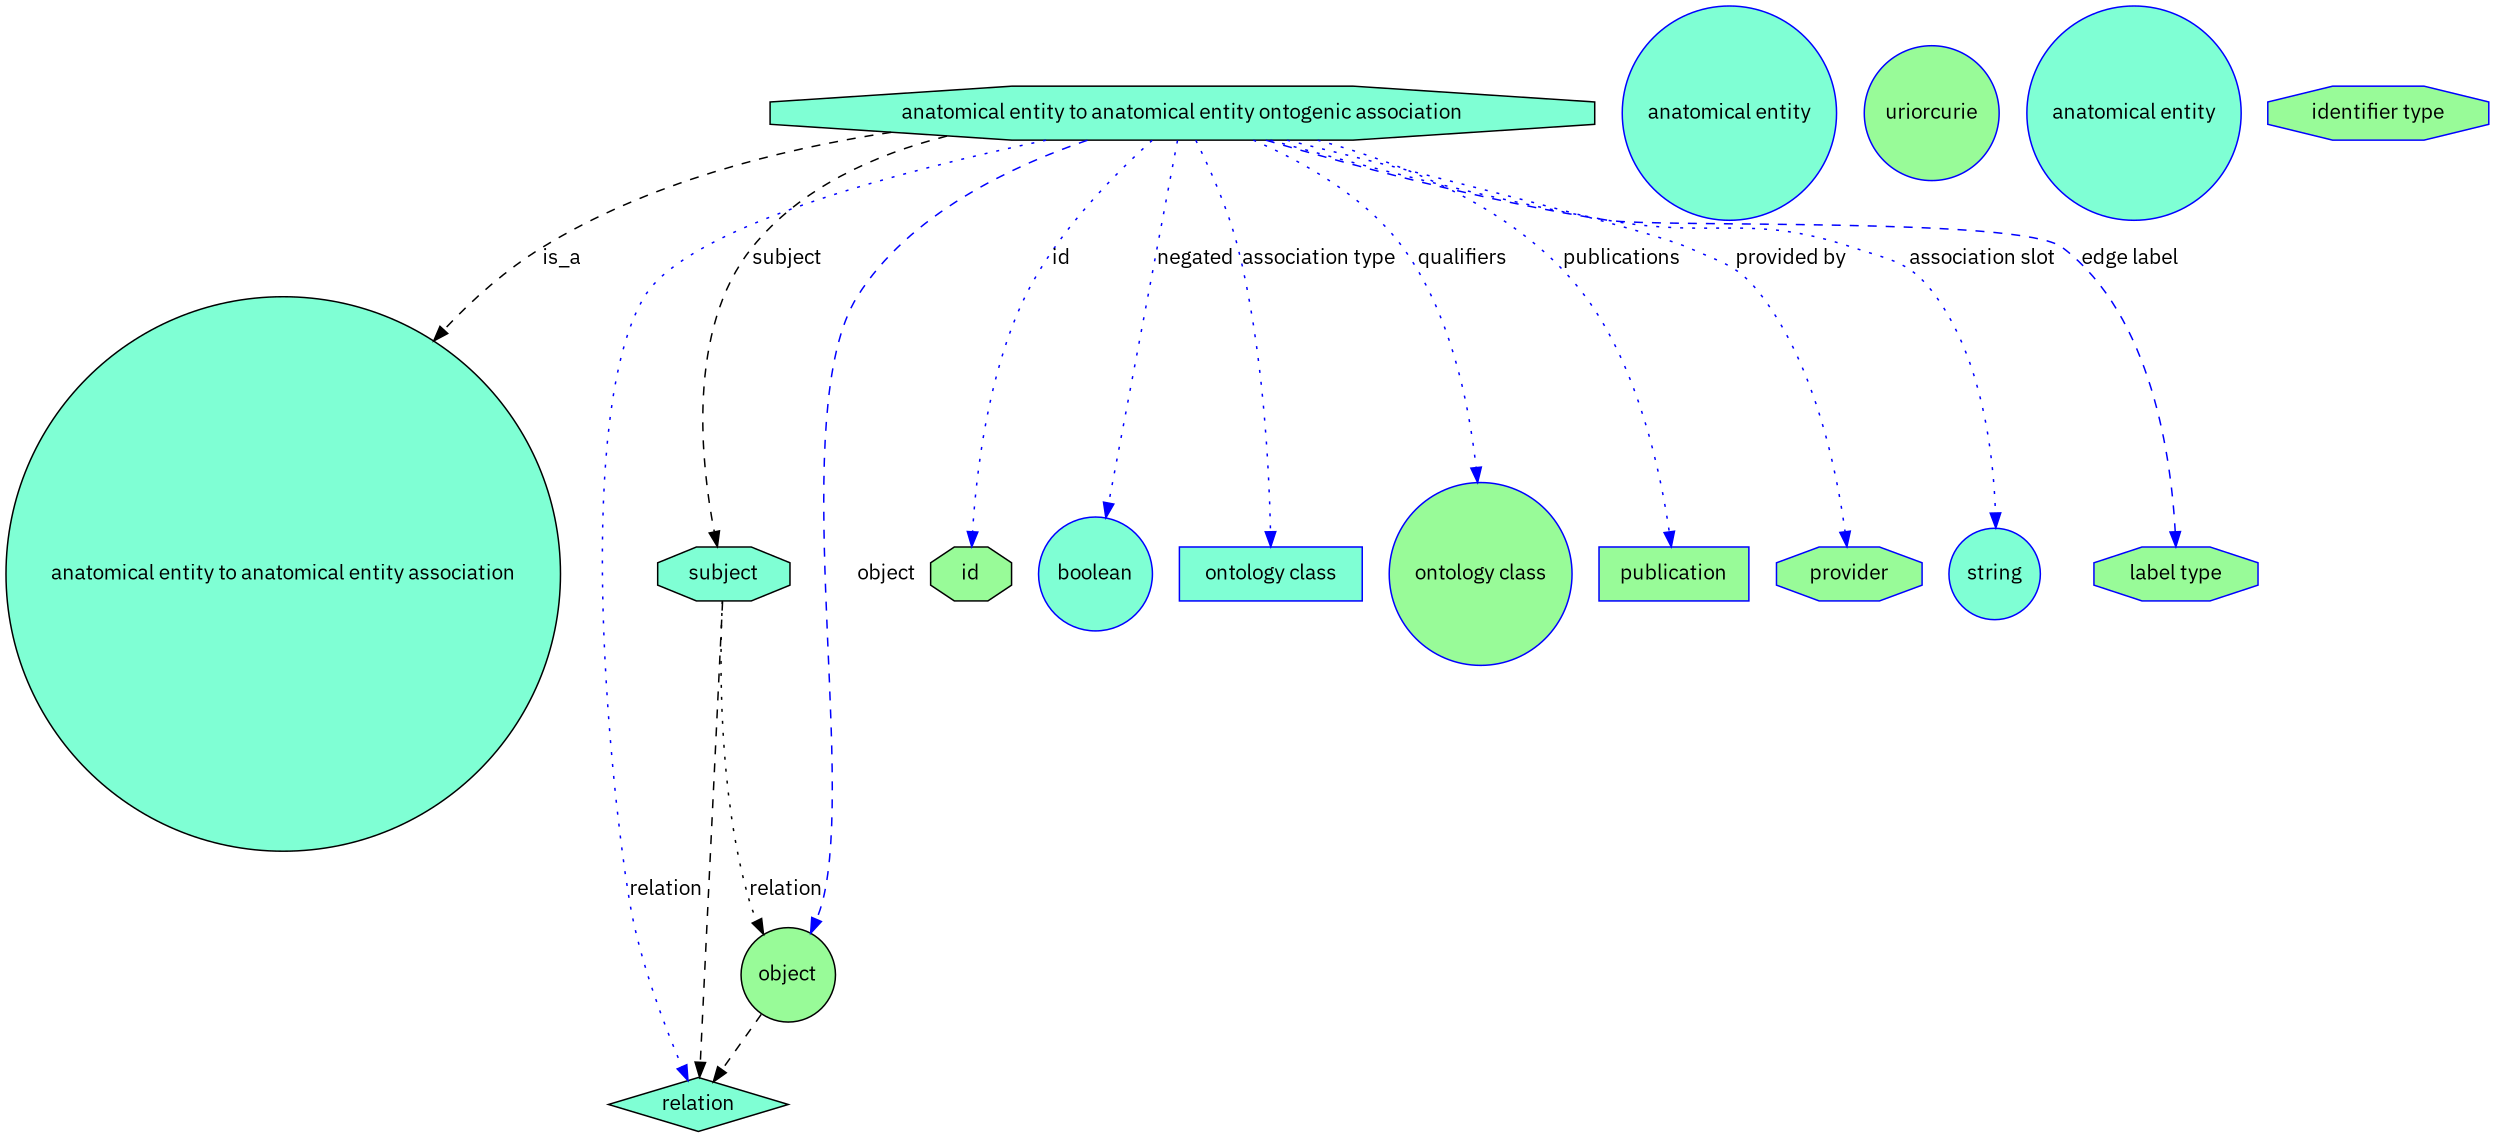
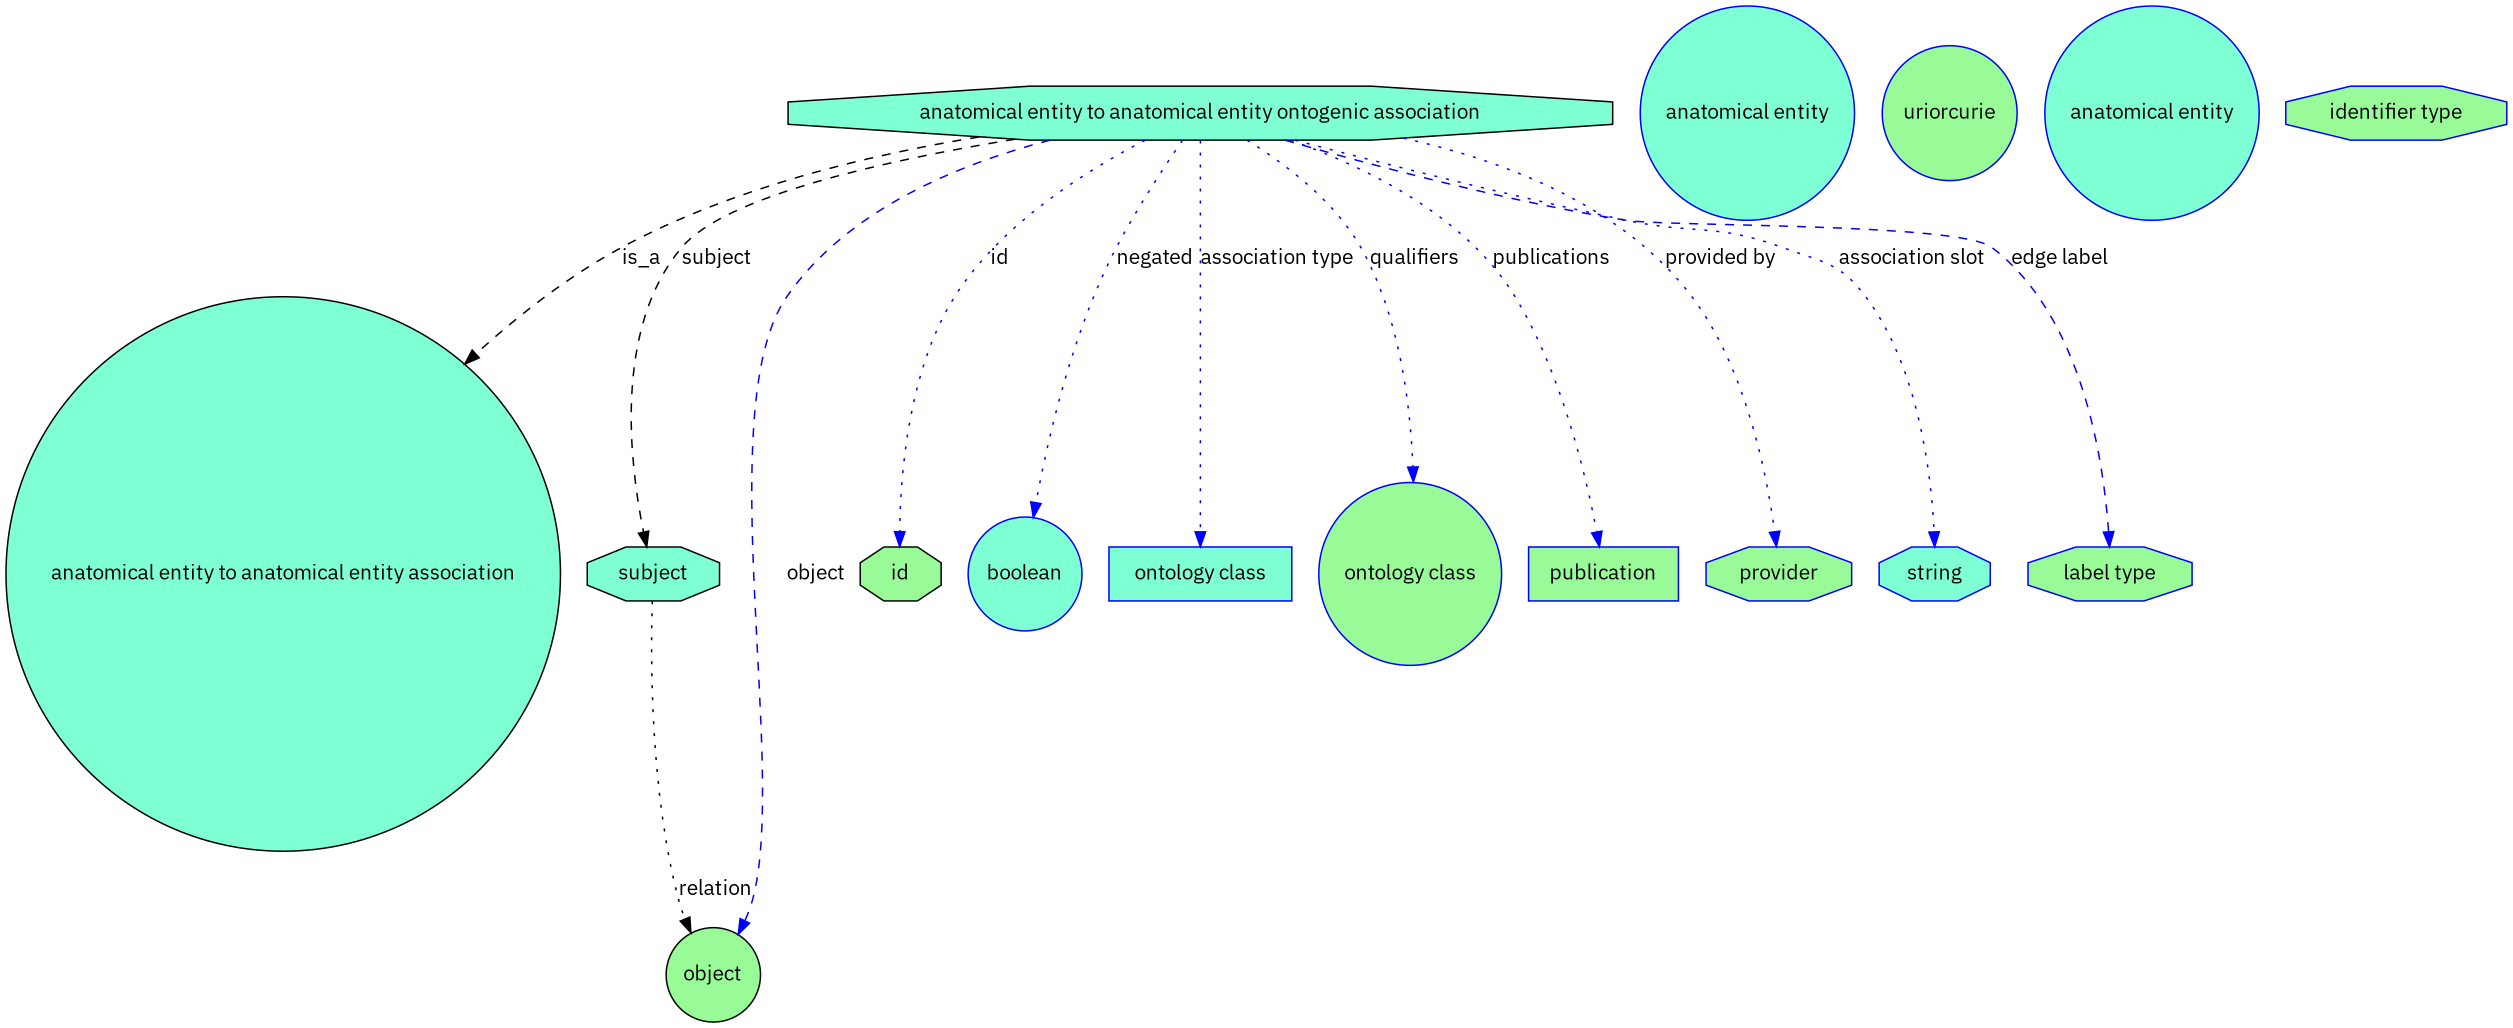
node "string": shape circle -> octagon
node "relation": removed
